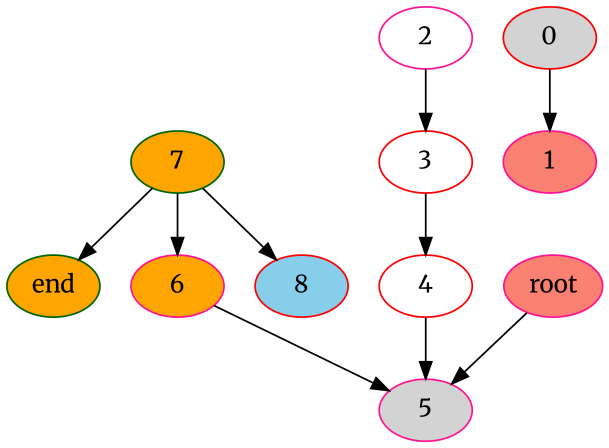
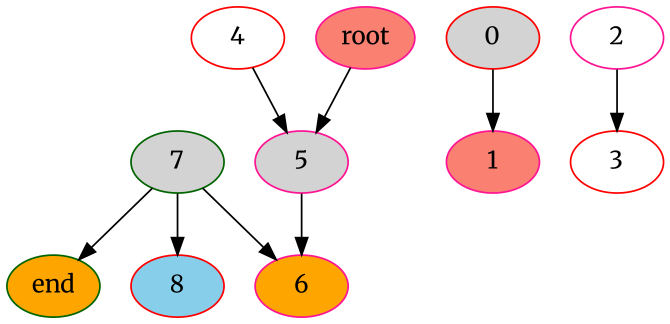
node "7": fillcolor orange -> lightgrey
edge "3" -> "4": removed
edge "6" -> "5": reversed
